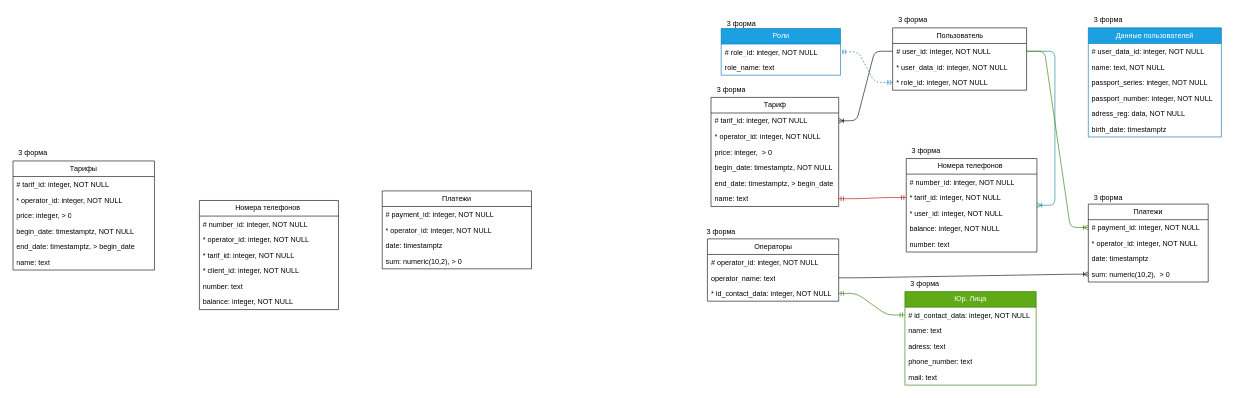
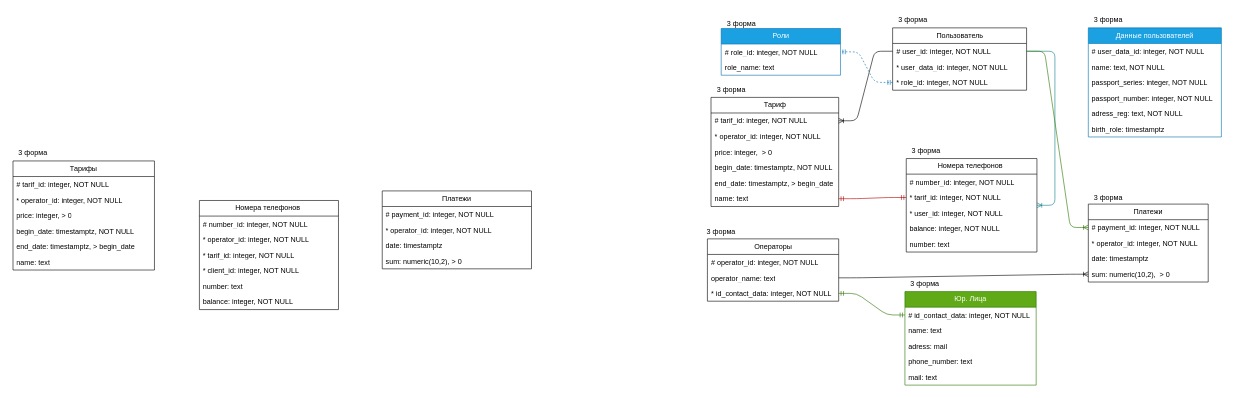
node "adress_reg: data, NOT NULL": label "adress_reg: data, NOT NULL" -> "adress_reg: text, NOT NULL"
node "birth_date: timestamptz": label "birth_date: timestamptz" -> "birth_role: timestamptz"
node "adress: text": label "adress: text" -> "adress: mail"
